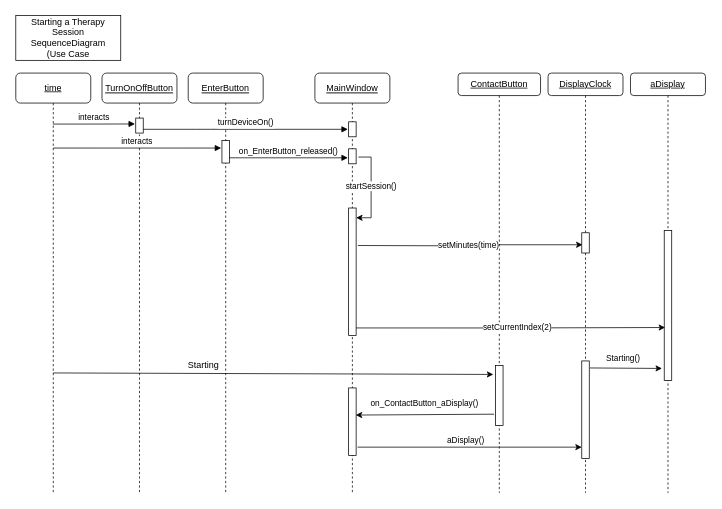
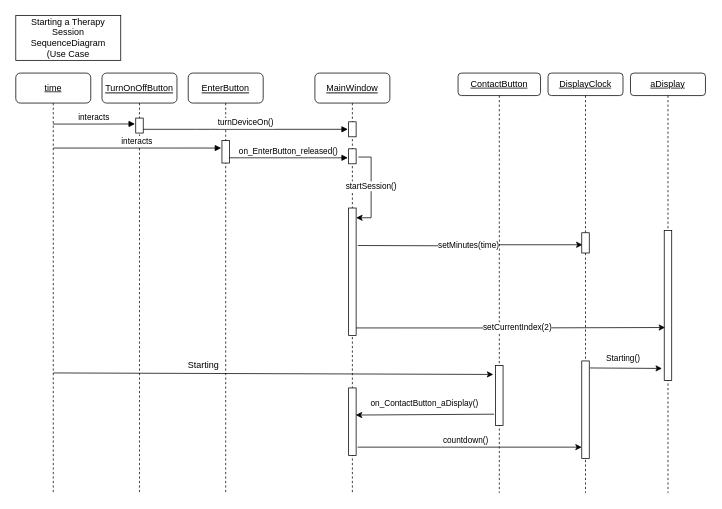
node "aDisplay()": label "aDisplay()" -> "countdown()"
